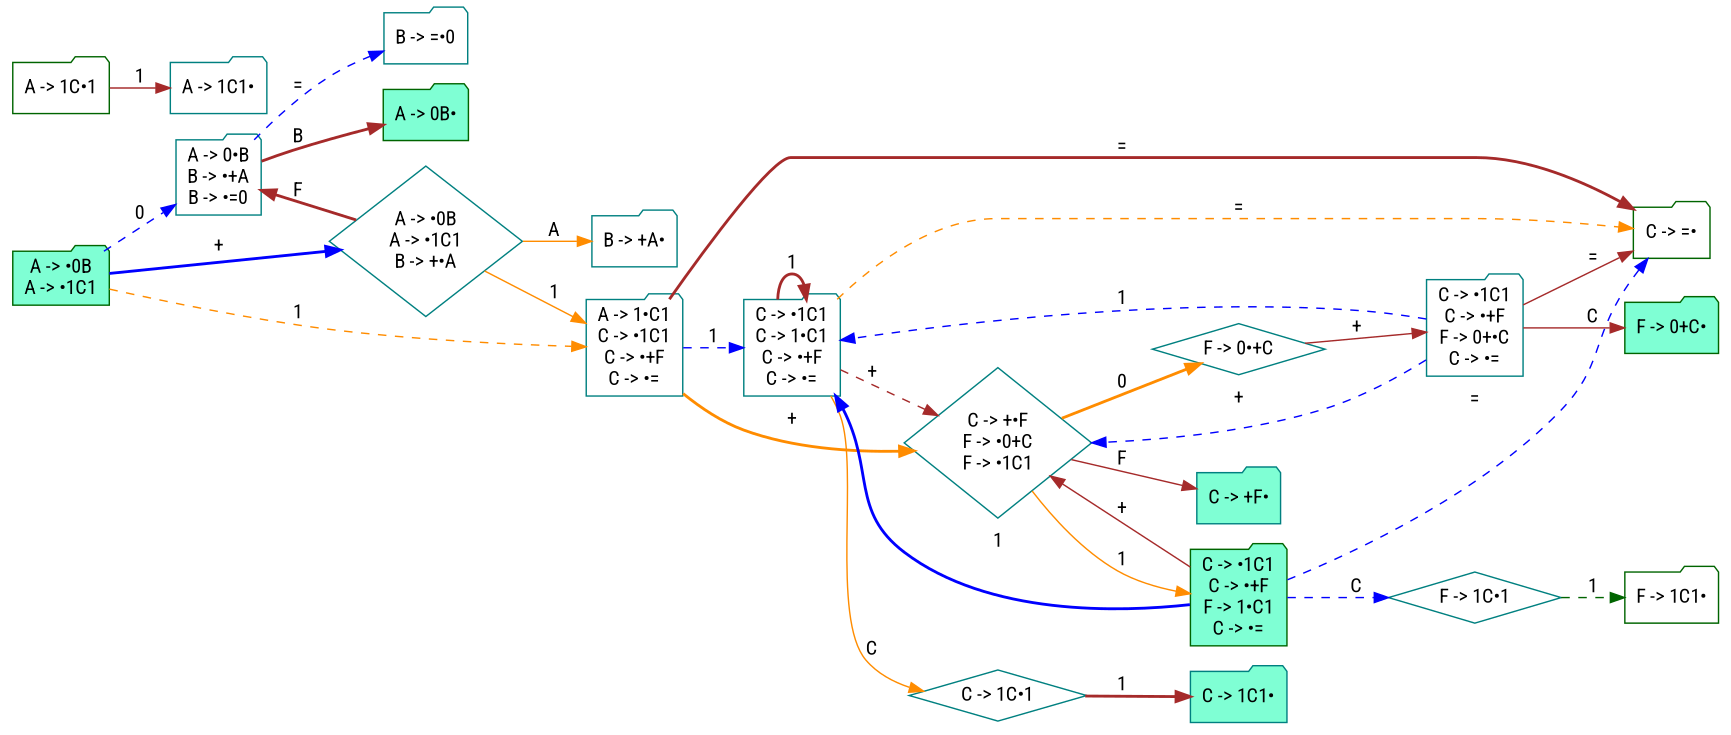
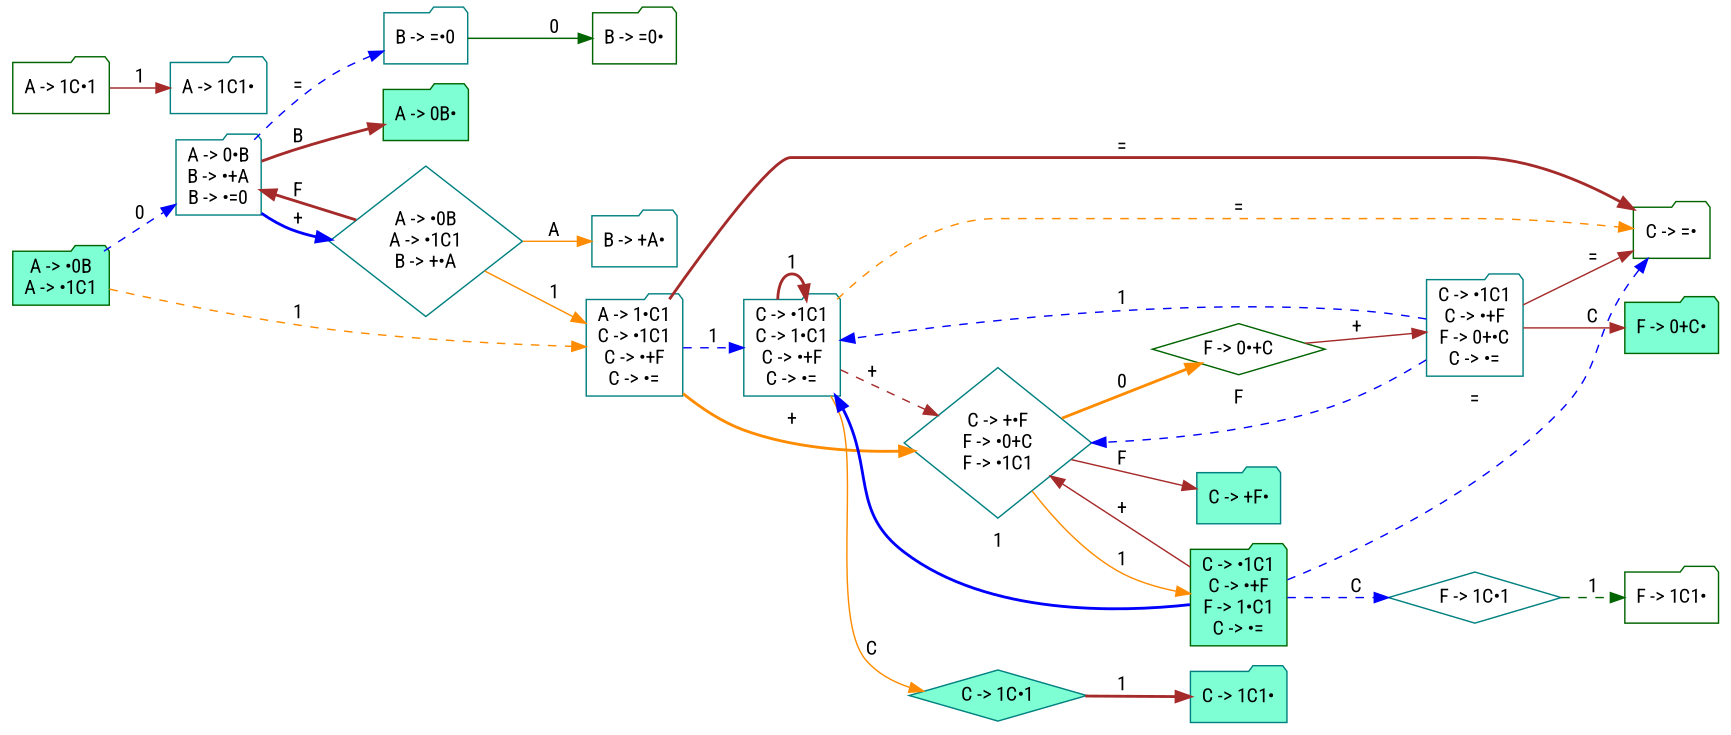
node "B -> =0•": added
edge "A -> •0B A -> •1C1" -> "A -> •0B A -> •1C1 B -> +•A": now "A -> 0•B B -> •+A B -> •=0" -> "A -> •0B A -> •1C1 B -> +•A"
node "F -> 0•+C": color teal -> darkgreen
edge "C -> •1C1 C -> •+F F -> 0+•C C -> •=" -> "C -> +•F F -> •0+C F -> •1C1": label "+" -> "F"
node "C -> 1C•1": fillcolor white -> aquamarine
